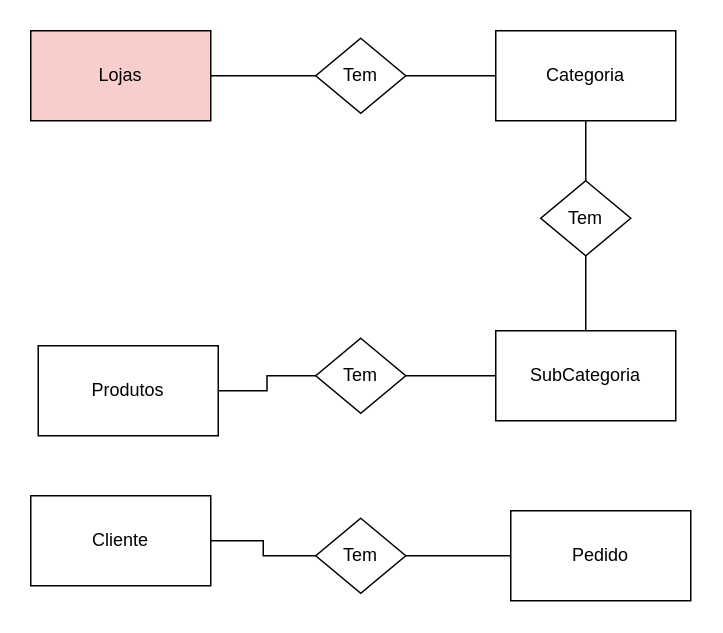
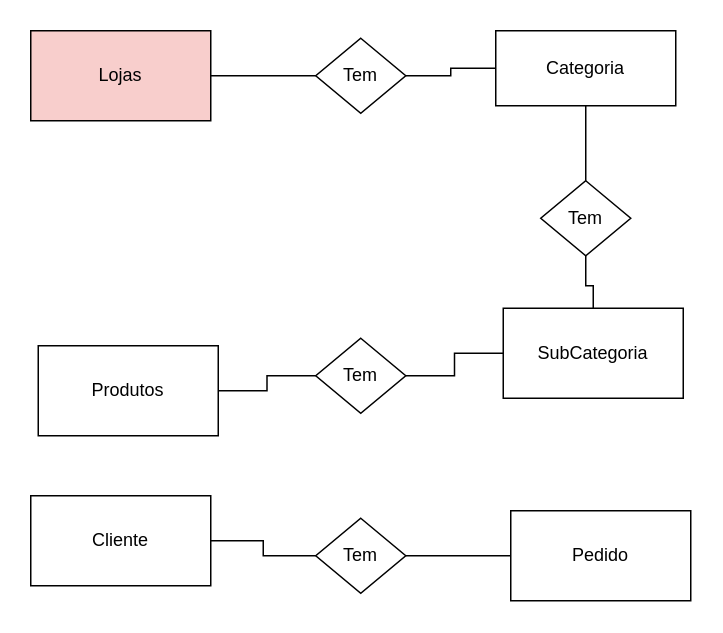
node "Categoria": size 180x90 -> 180x75
node "SubCategoria": moved (586, 376) -> (593, 353)
